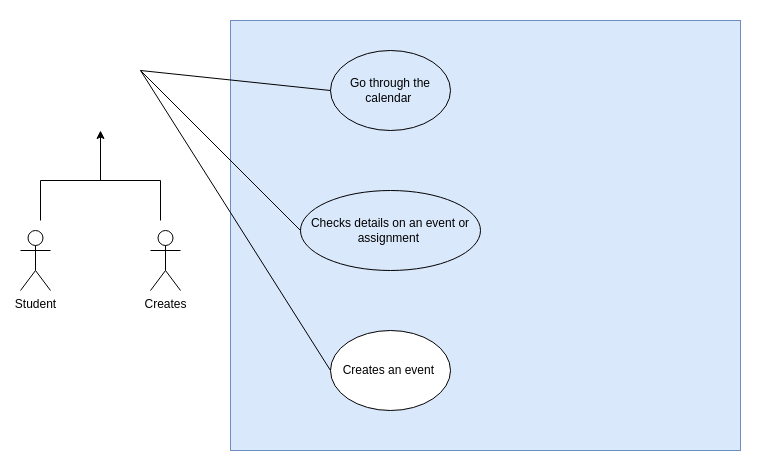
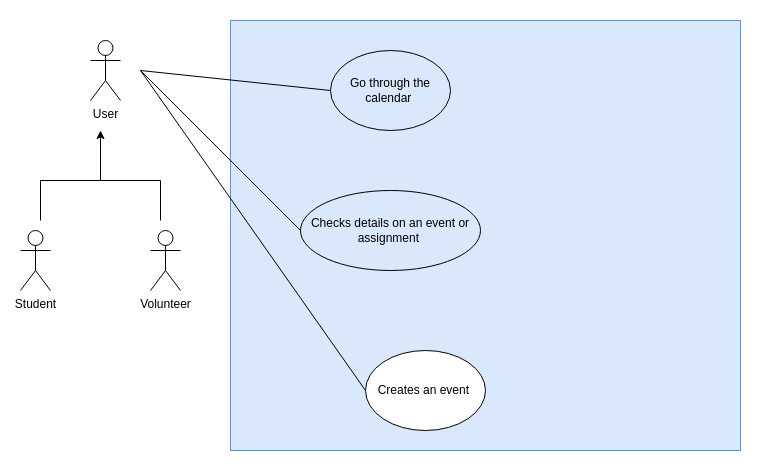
node "User": added
node "Creates": label "Creates" -> "Volunteer"
node "Creates an event": moved (391, 371) -> (426, 391)
